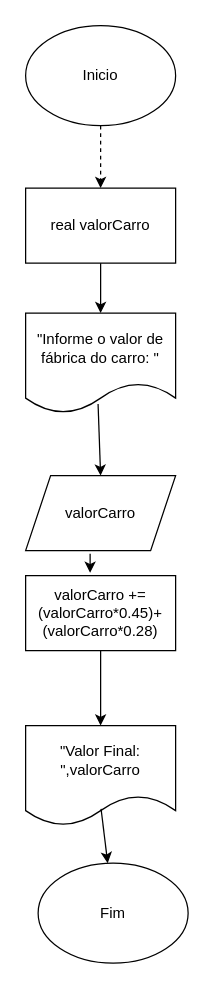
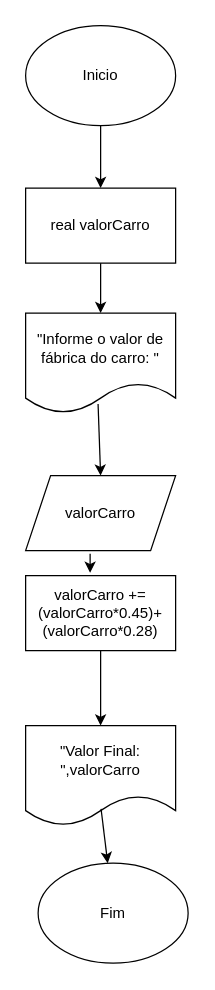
edge "Inicio" -> "real valorCarro": style dashed -> solid
